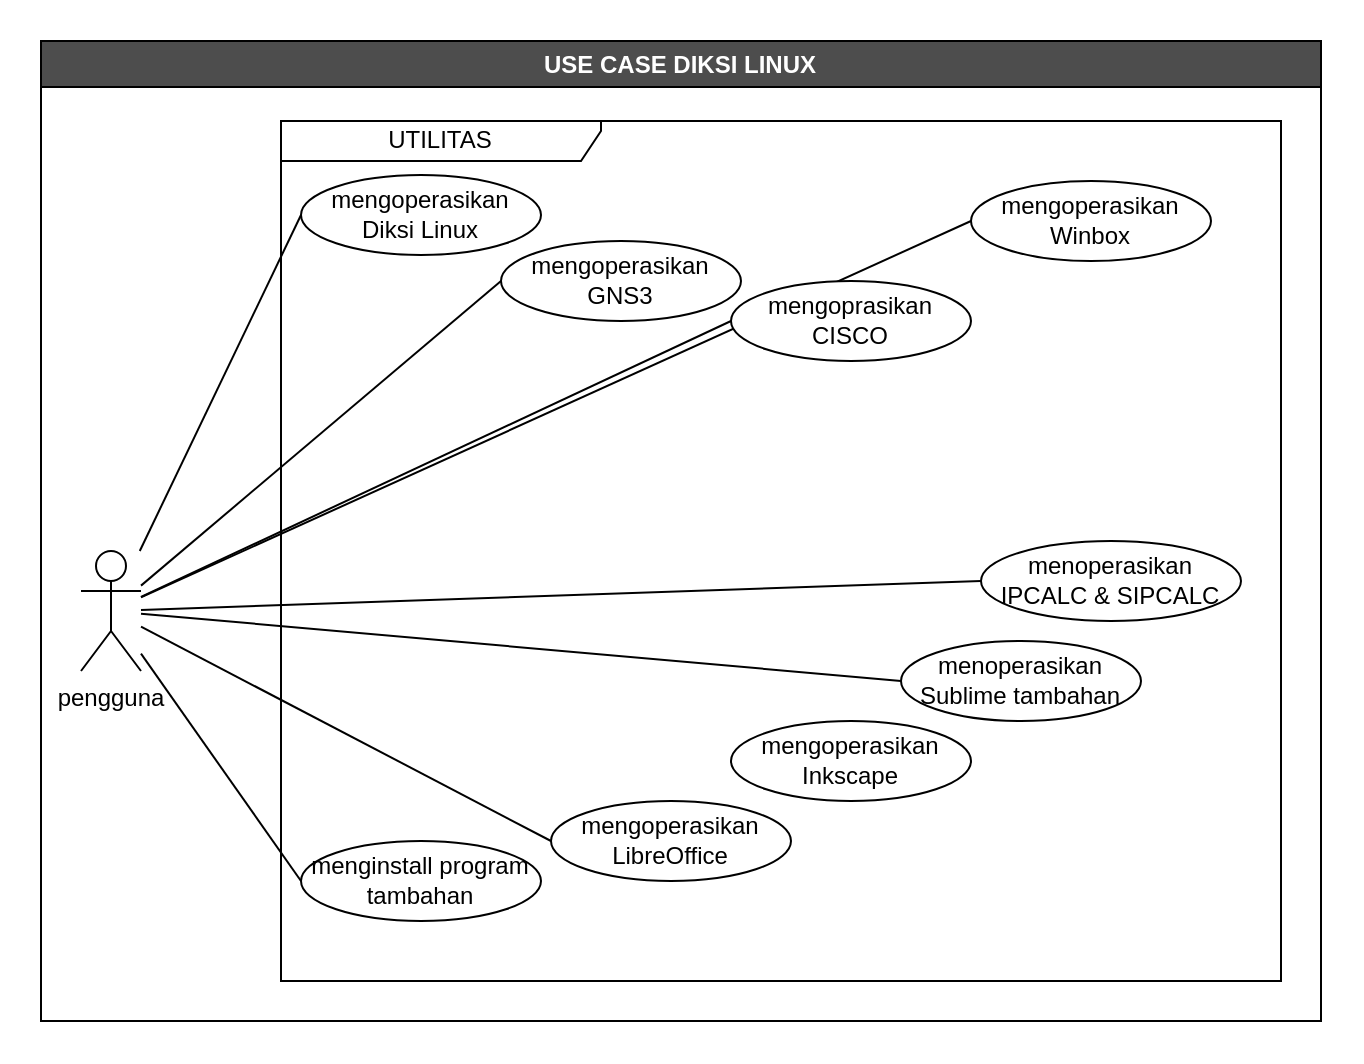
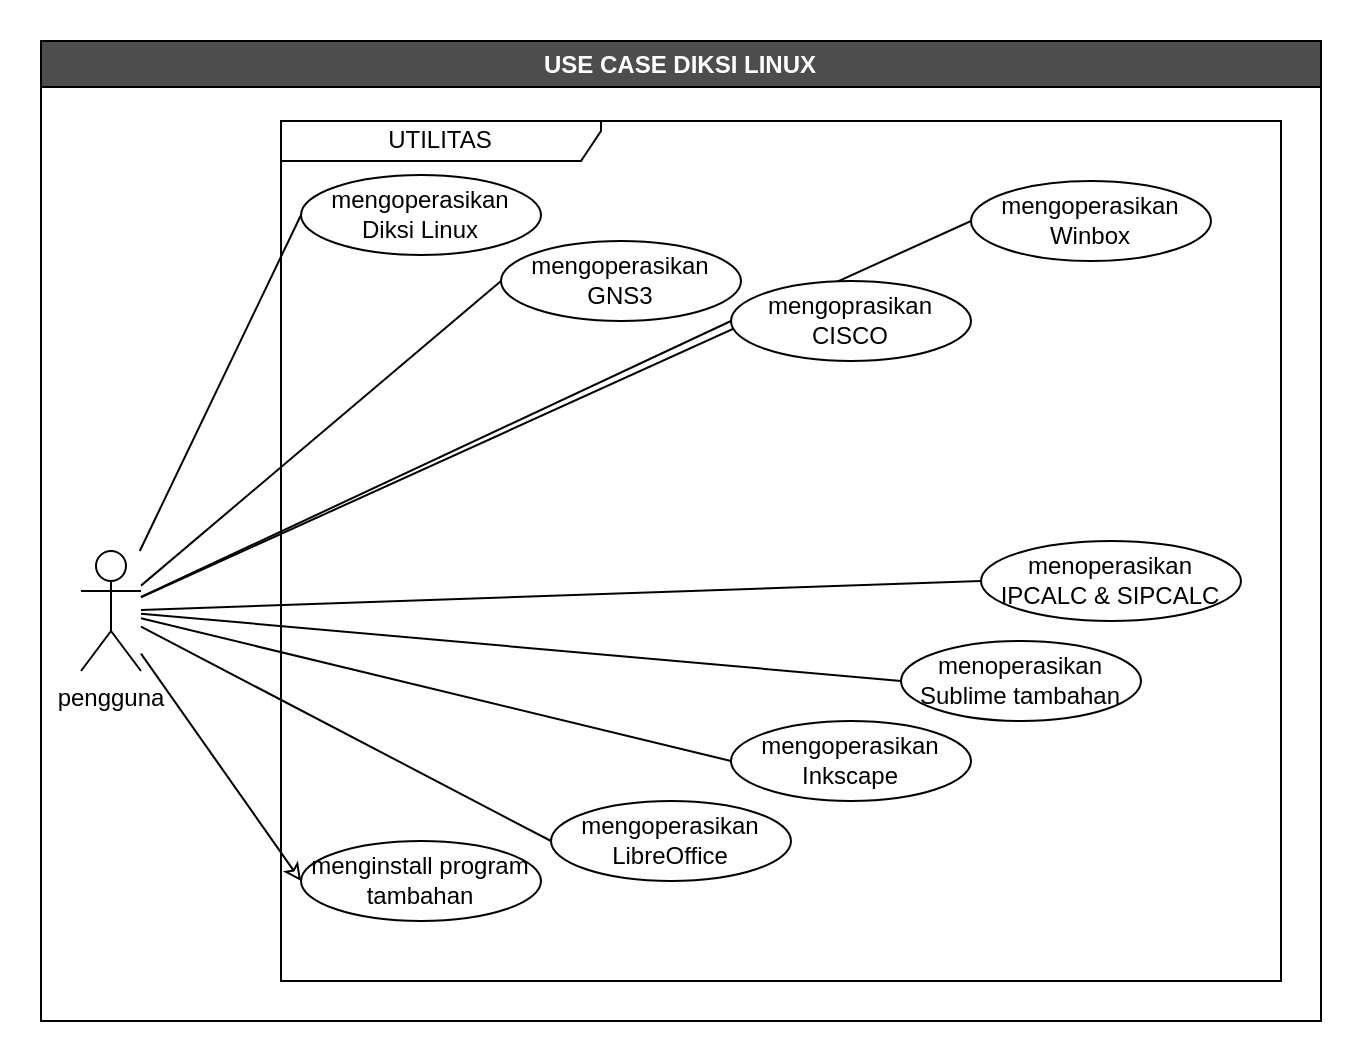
edge "pengguna" -- "mengoperasikan Inkscape": added
edge "pengguna" -- "menginstall program tambahan": arrowhead none -> classic
